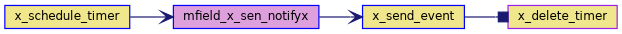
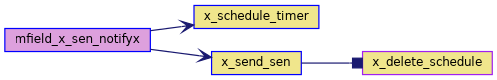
edge "x_schedule_timer" -> "mfield_x_sen_notifyx": reversed
node "x_send_event": label "x_send_event" -> "x_send_sen"
node "x_delete_timer": label "x_delete_timer" -> "x_delete_schedule"
